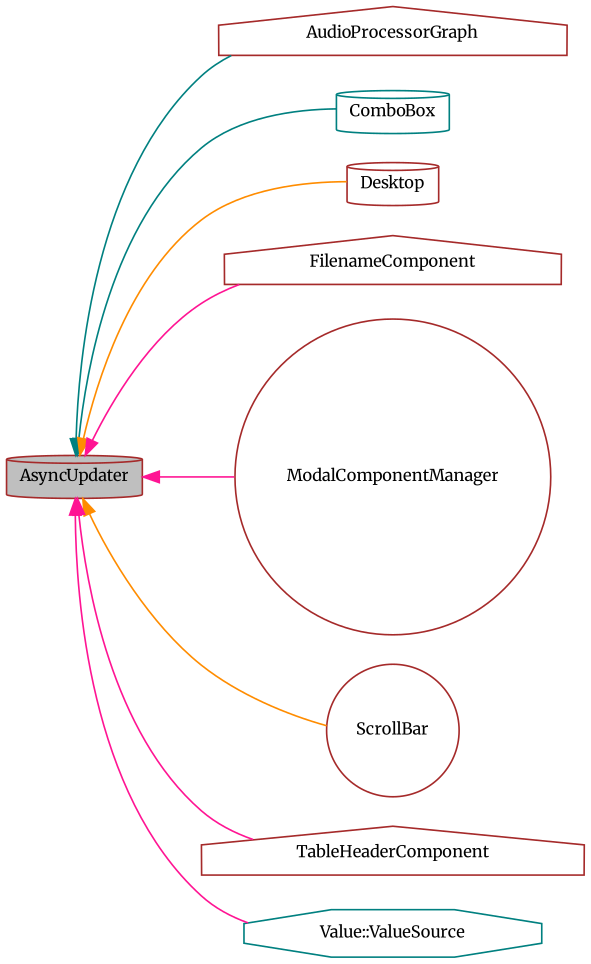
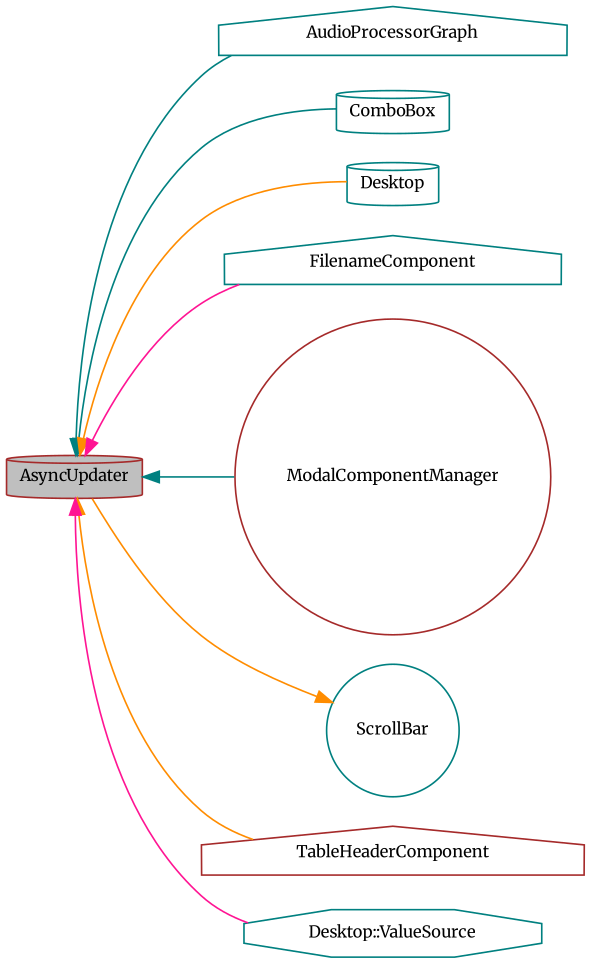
node "AudioProcessorGraph": color brown -> teal
node "Desktop": color brown -> teal
node "FilenameComponent": color brown -> teal
edge "ModalComponentManager" -> "AsyncUpdater": color deeppink -> teal
edge "ScrollBar" -> "AsyncUpdater": reversed
edge "TableHeaderComponent" -> "AsyncUpdater": color deeppink -> darkorange
node "ScrollBar": color brown -> teal
node "Value::ValueSource": label "Value::ValueSource" -> "Desktop::ValueSource"
